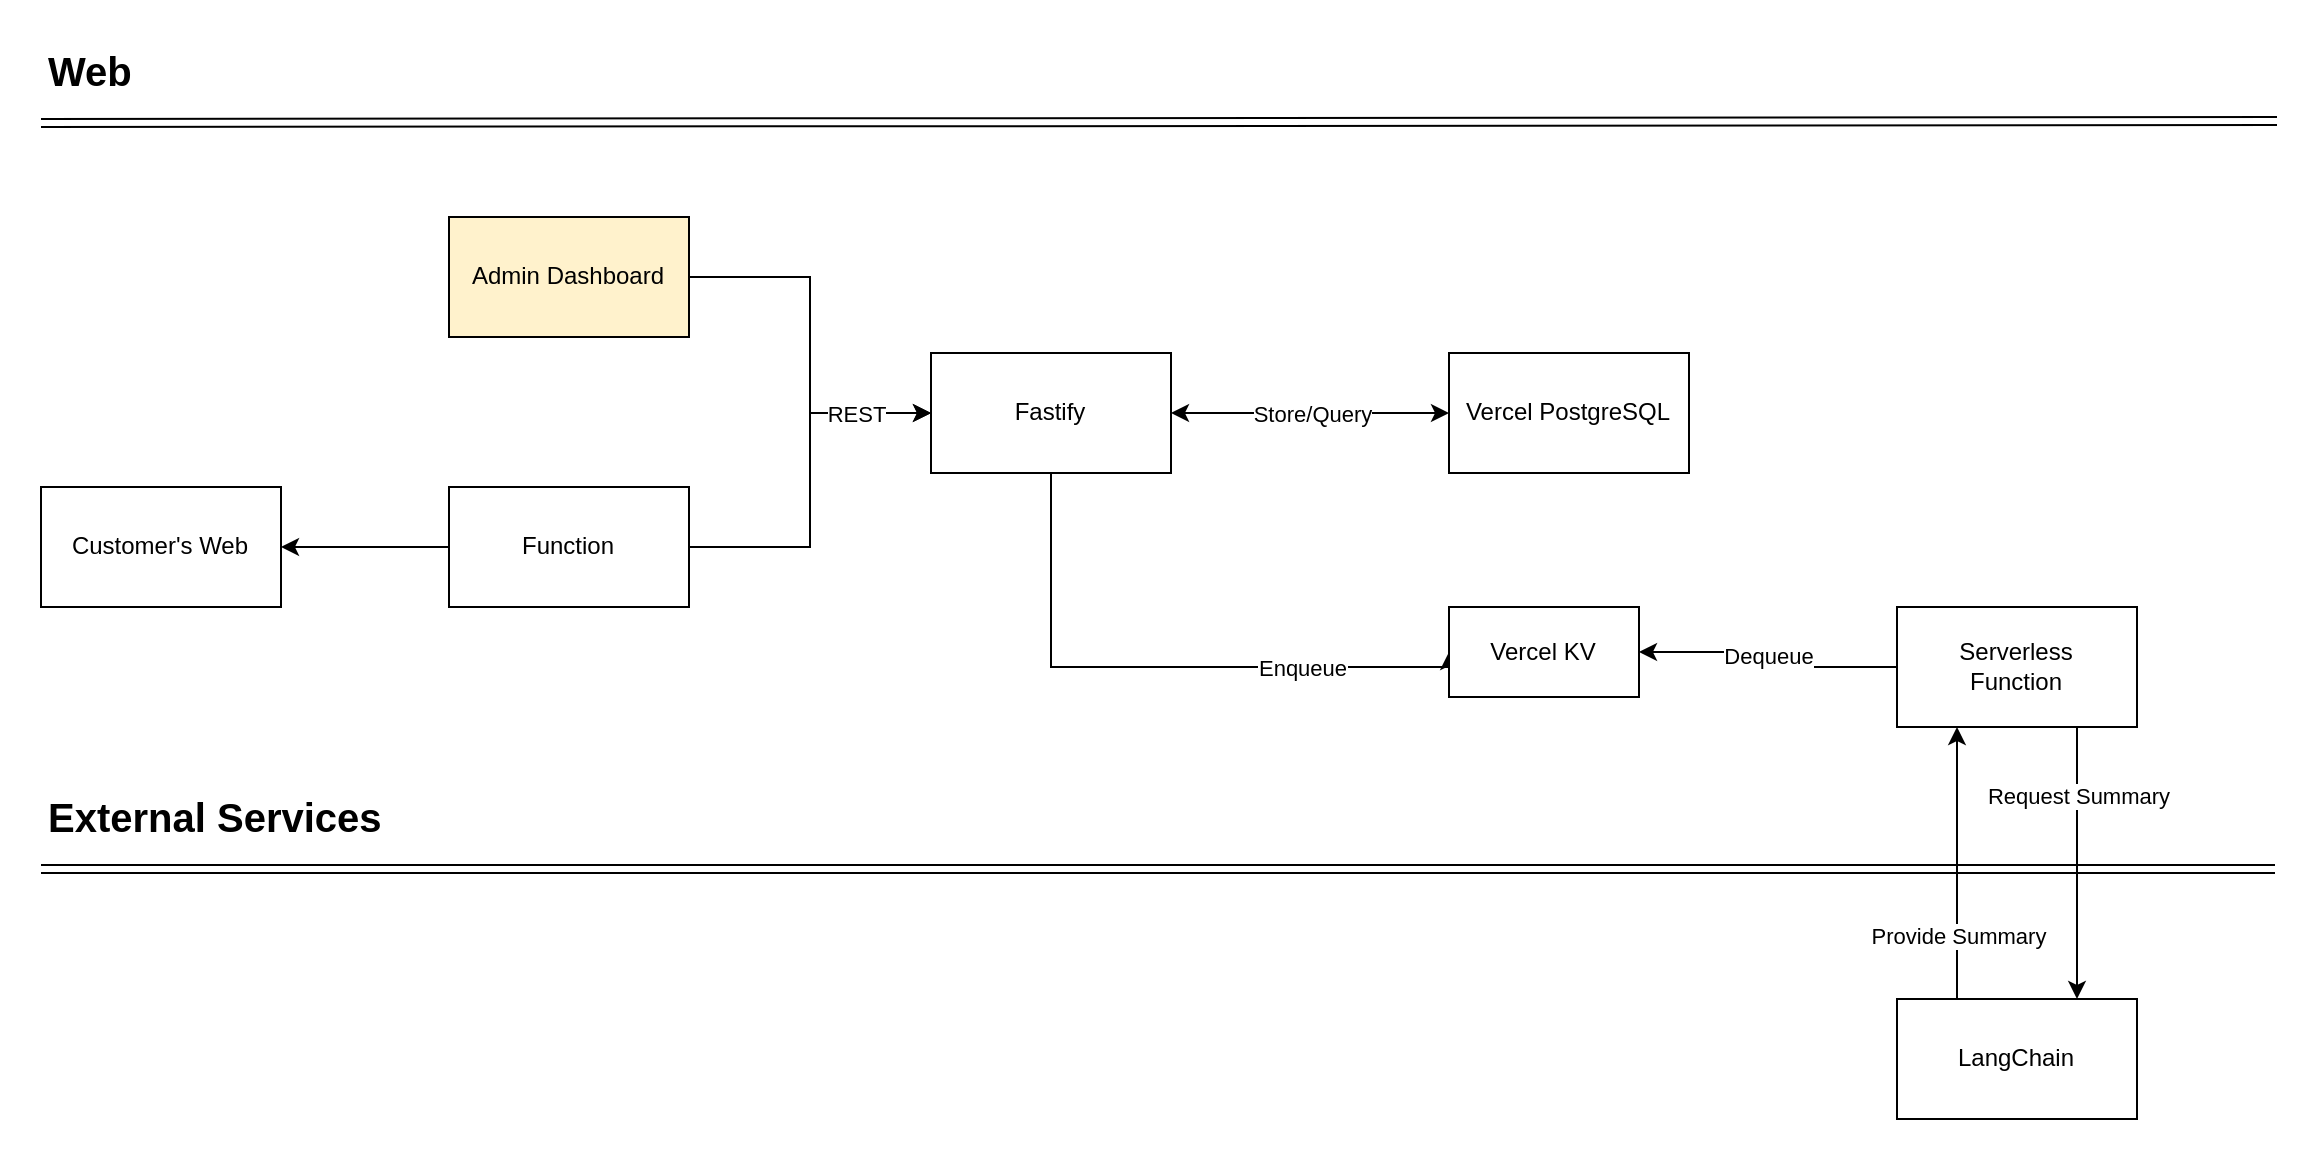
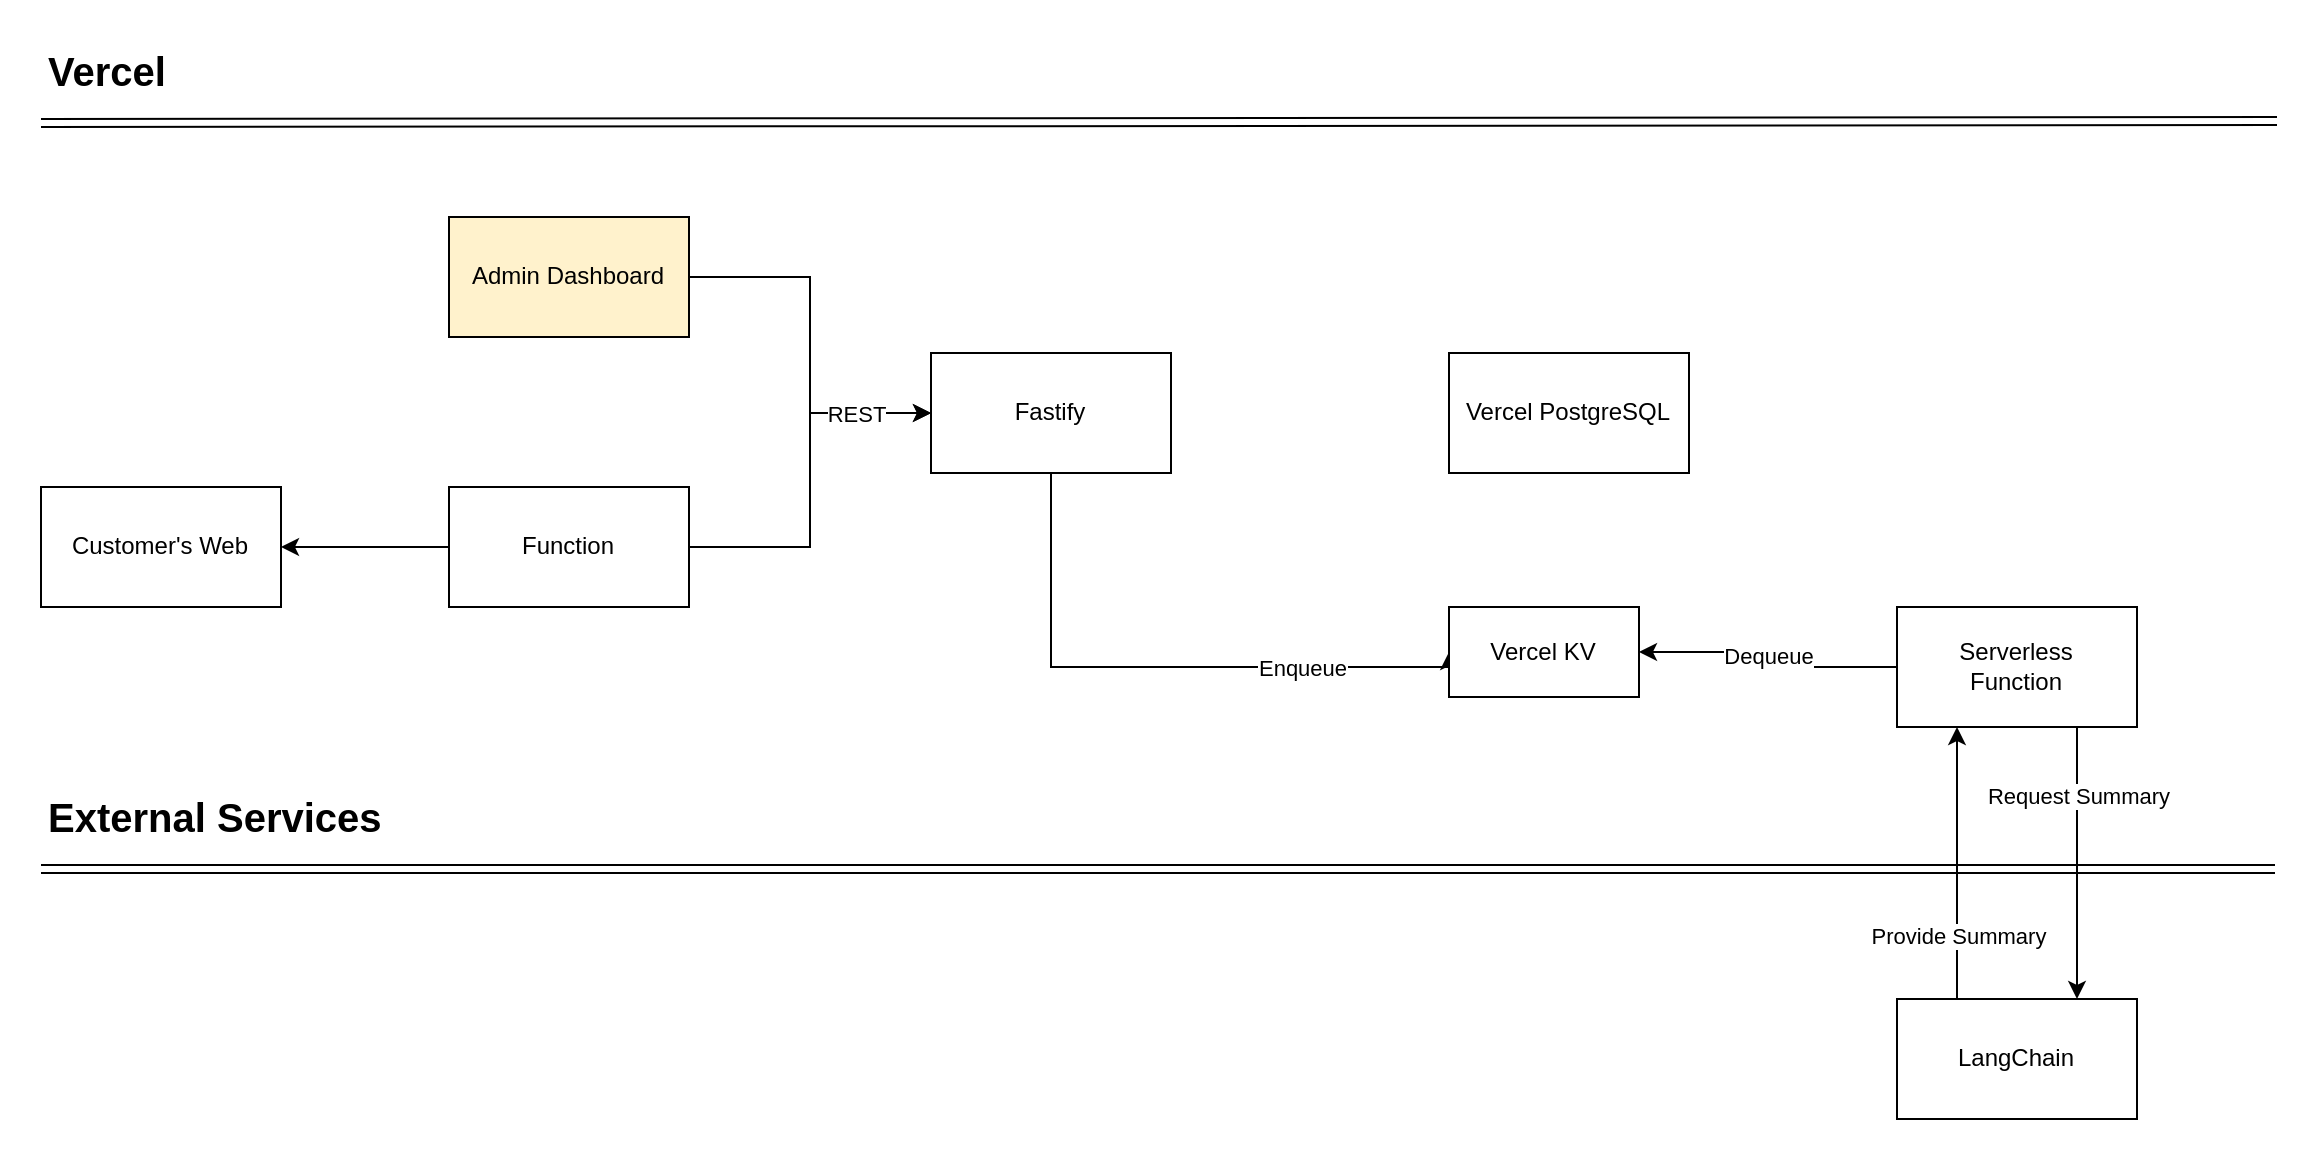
node "Web": label "Web" -> "Vercel"
edge "Fastify" -- "Vercel PostgreSQL": removed, label "Store/Query"
